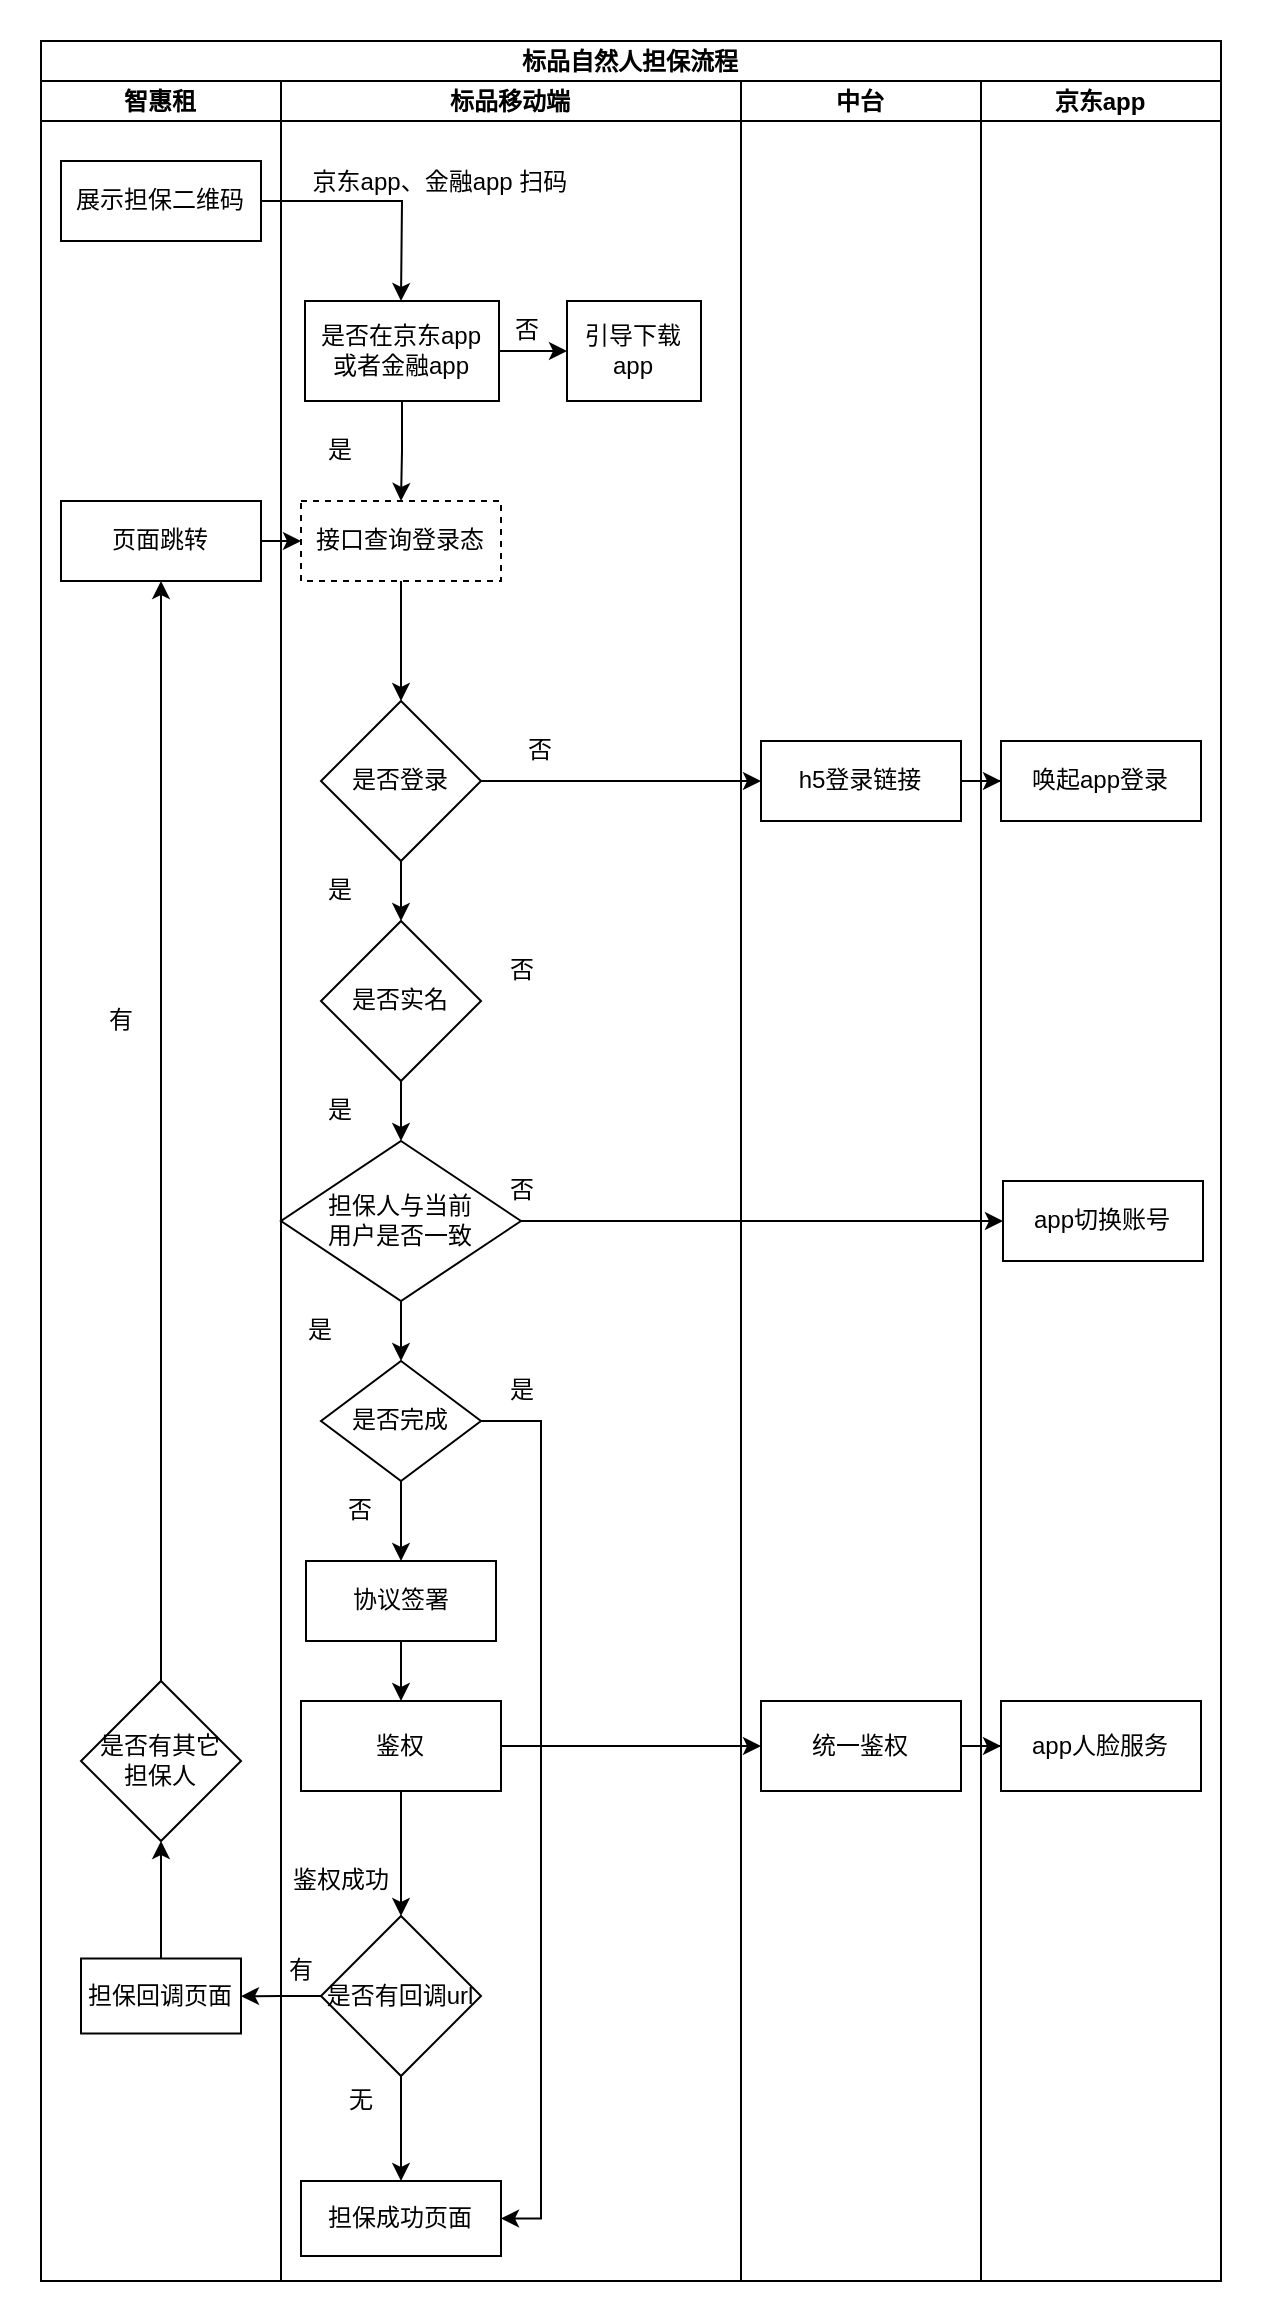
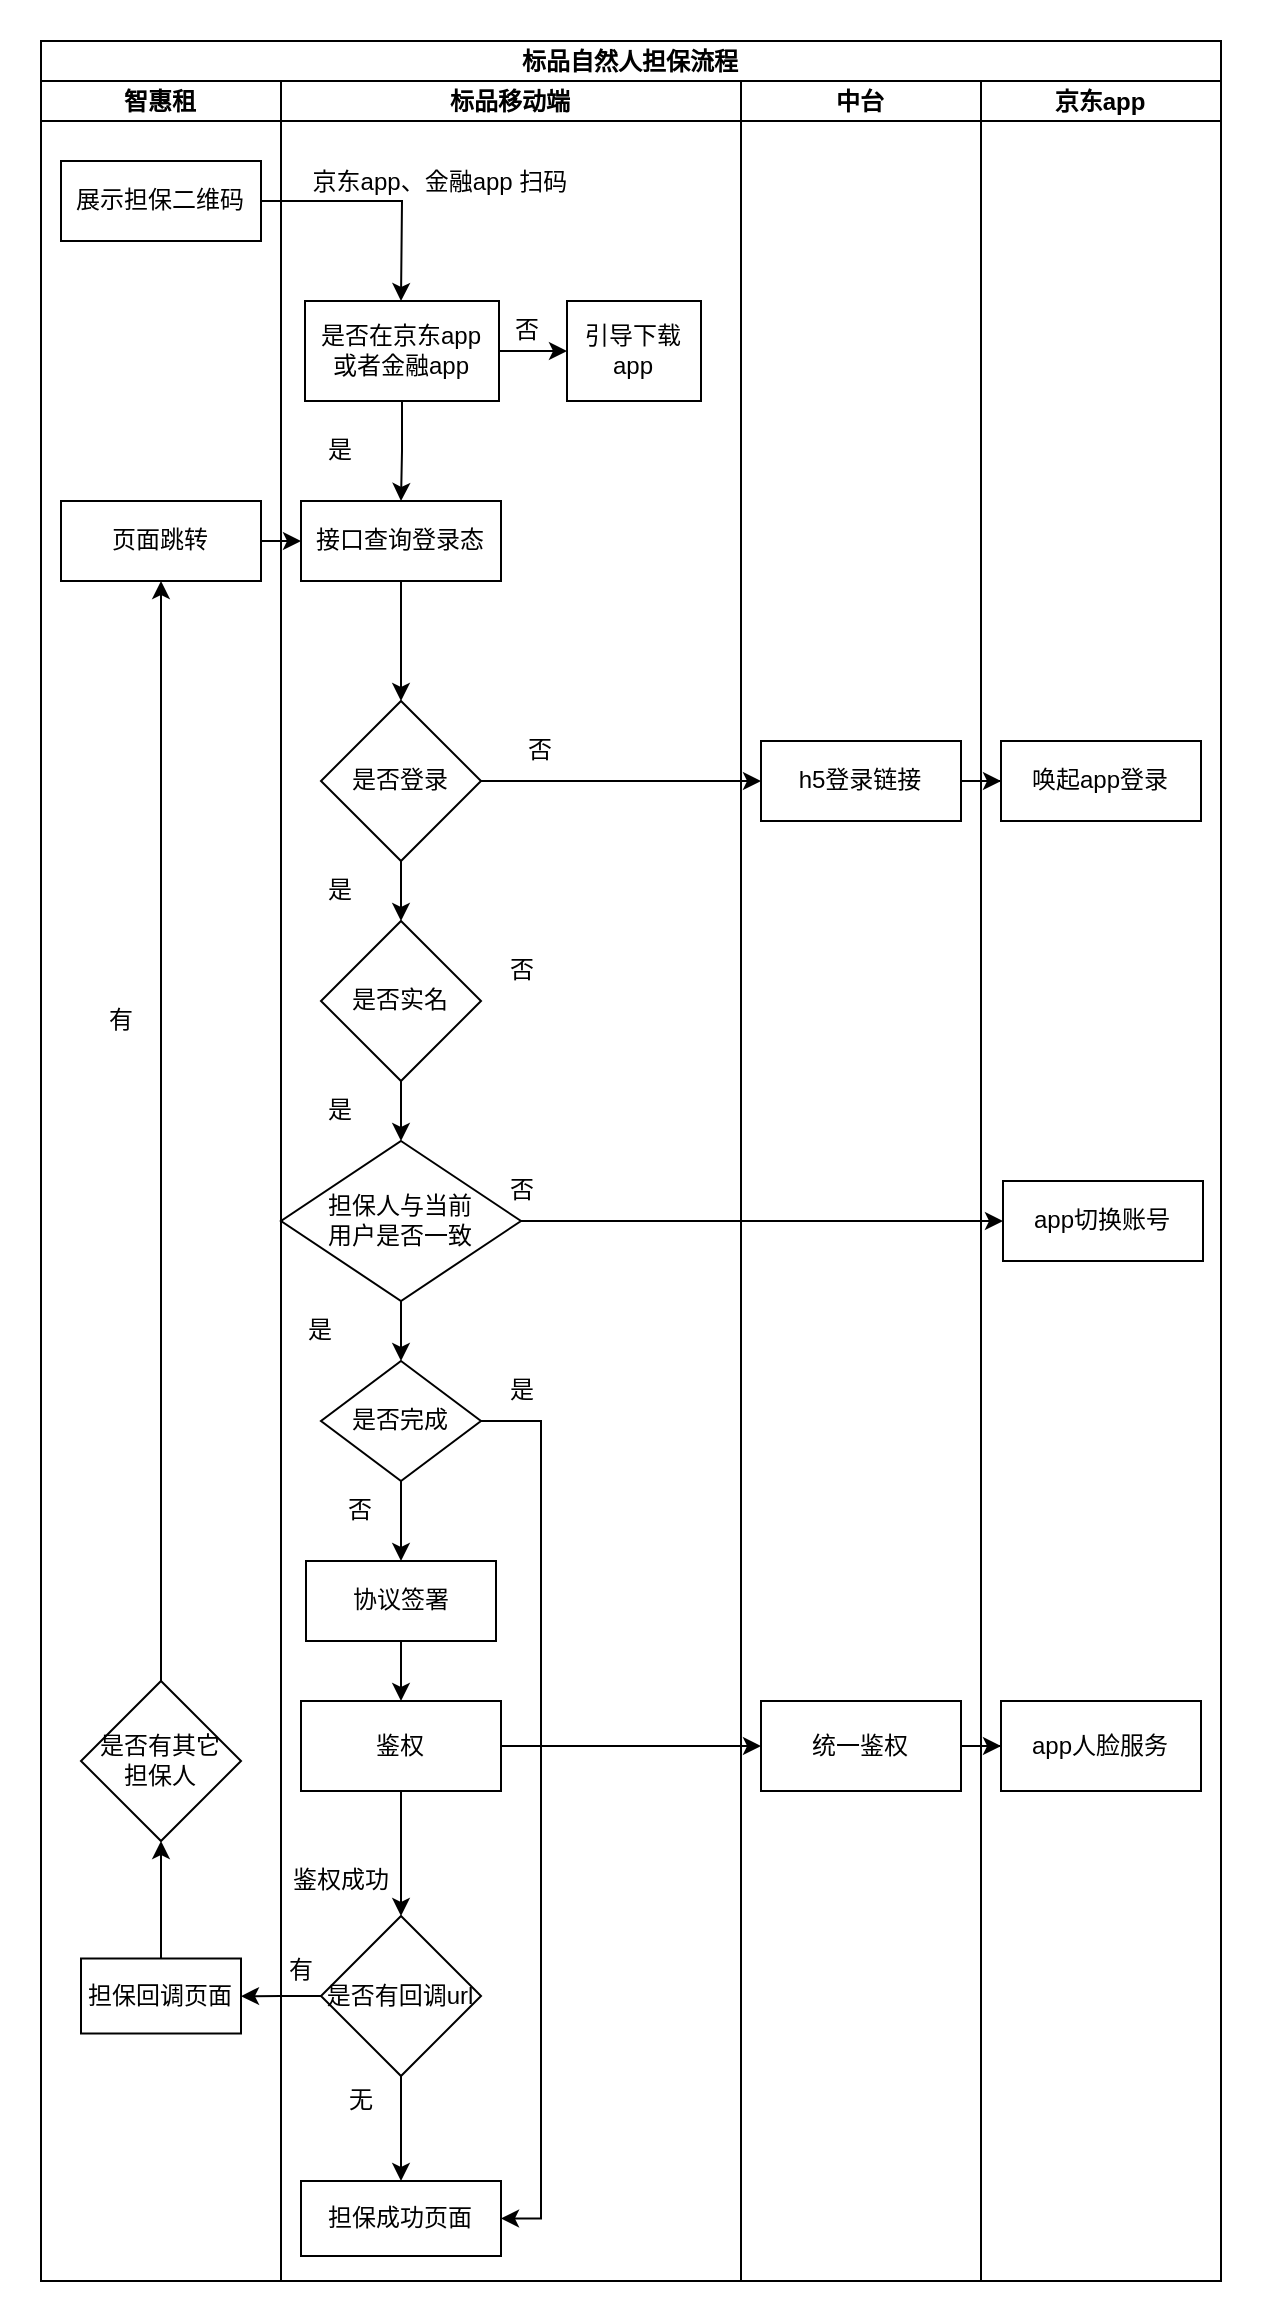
node "接口查询登录态": style dashed -> solid
